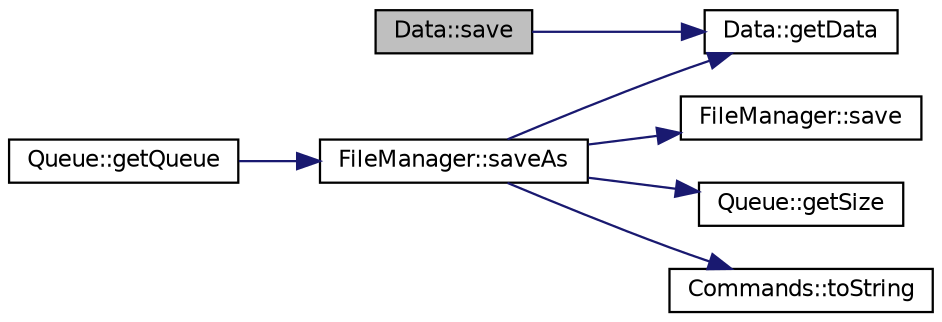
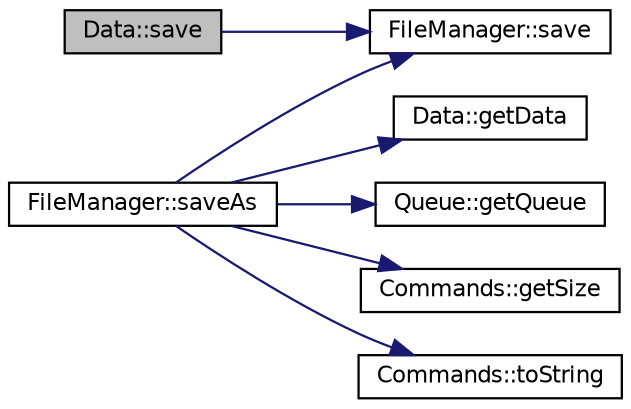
edge "Data::save" -> "Data::getData": now "Data::save" -> "FileManager::save"
edge "Queue::getQueue" -> "FileManager::saveAs": reversed
node "Queue::getSize": label "Queue::getSize" -> "Commands::getSize"
